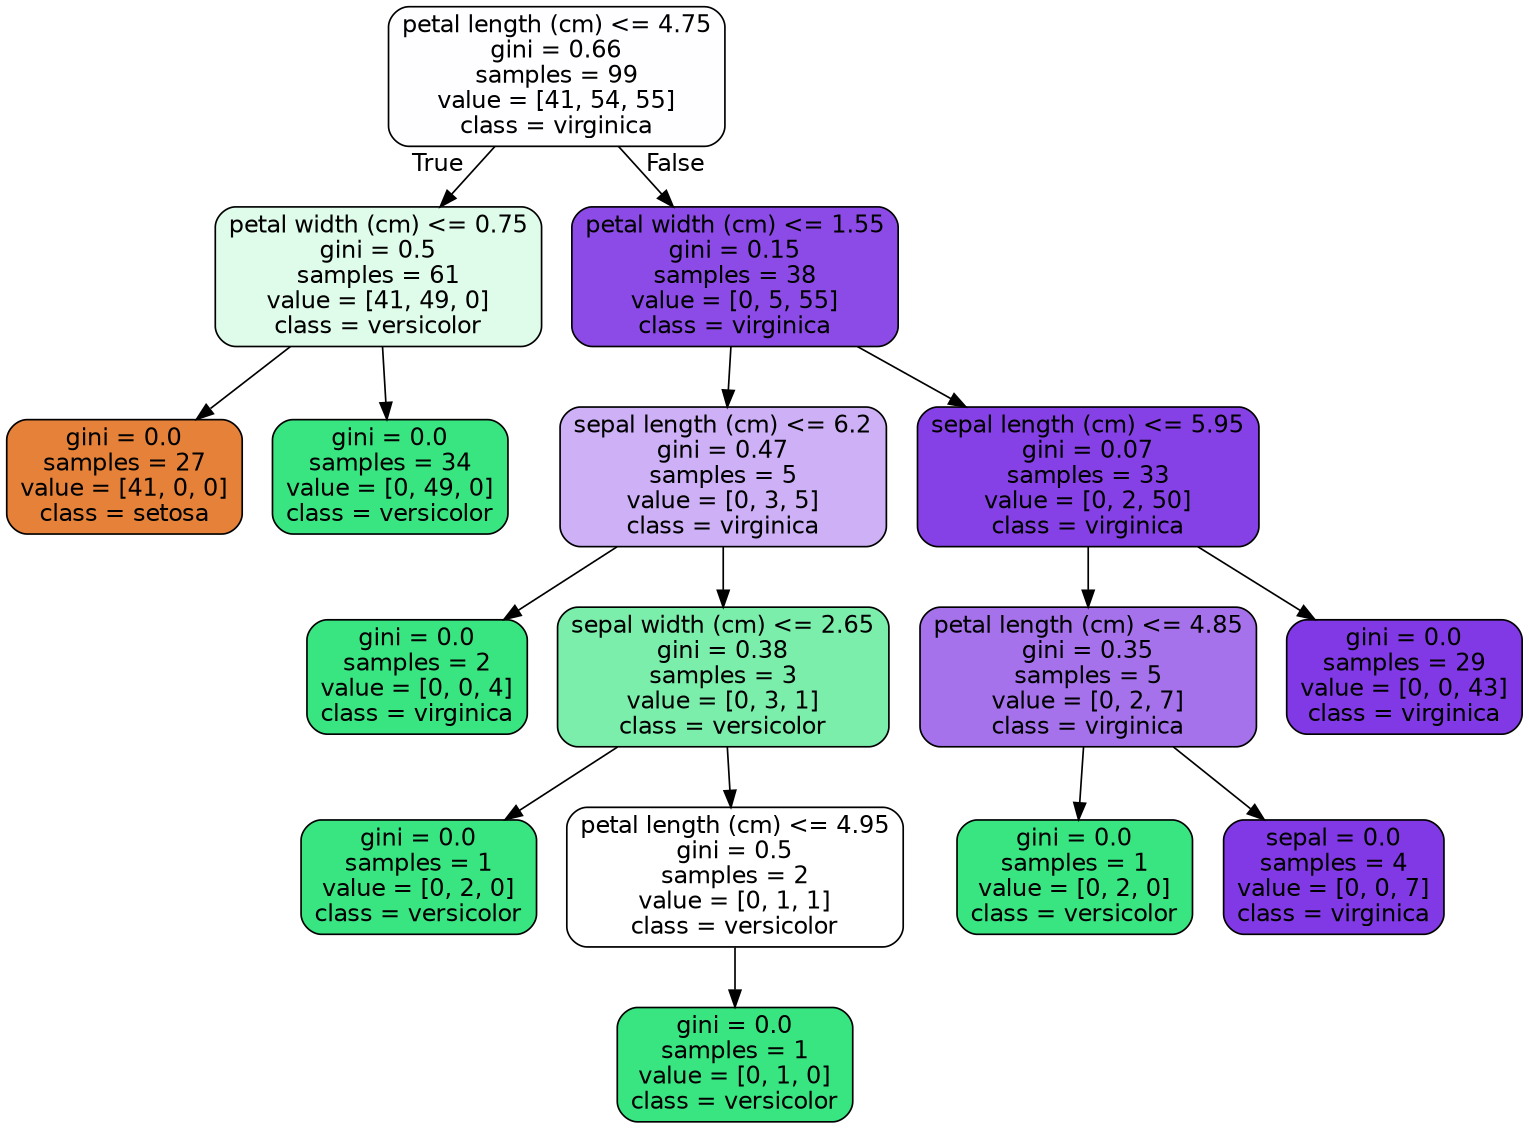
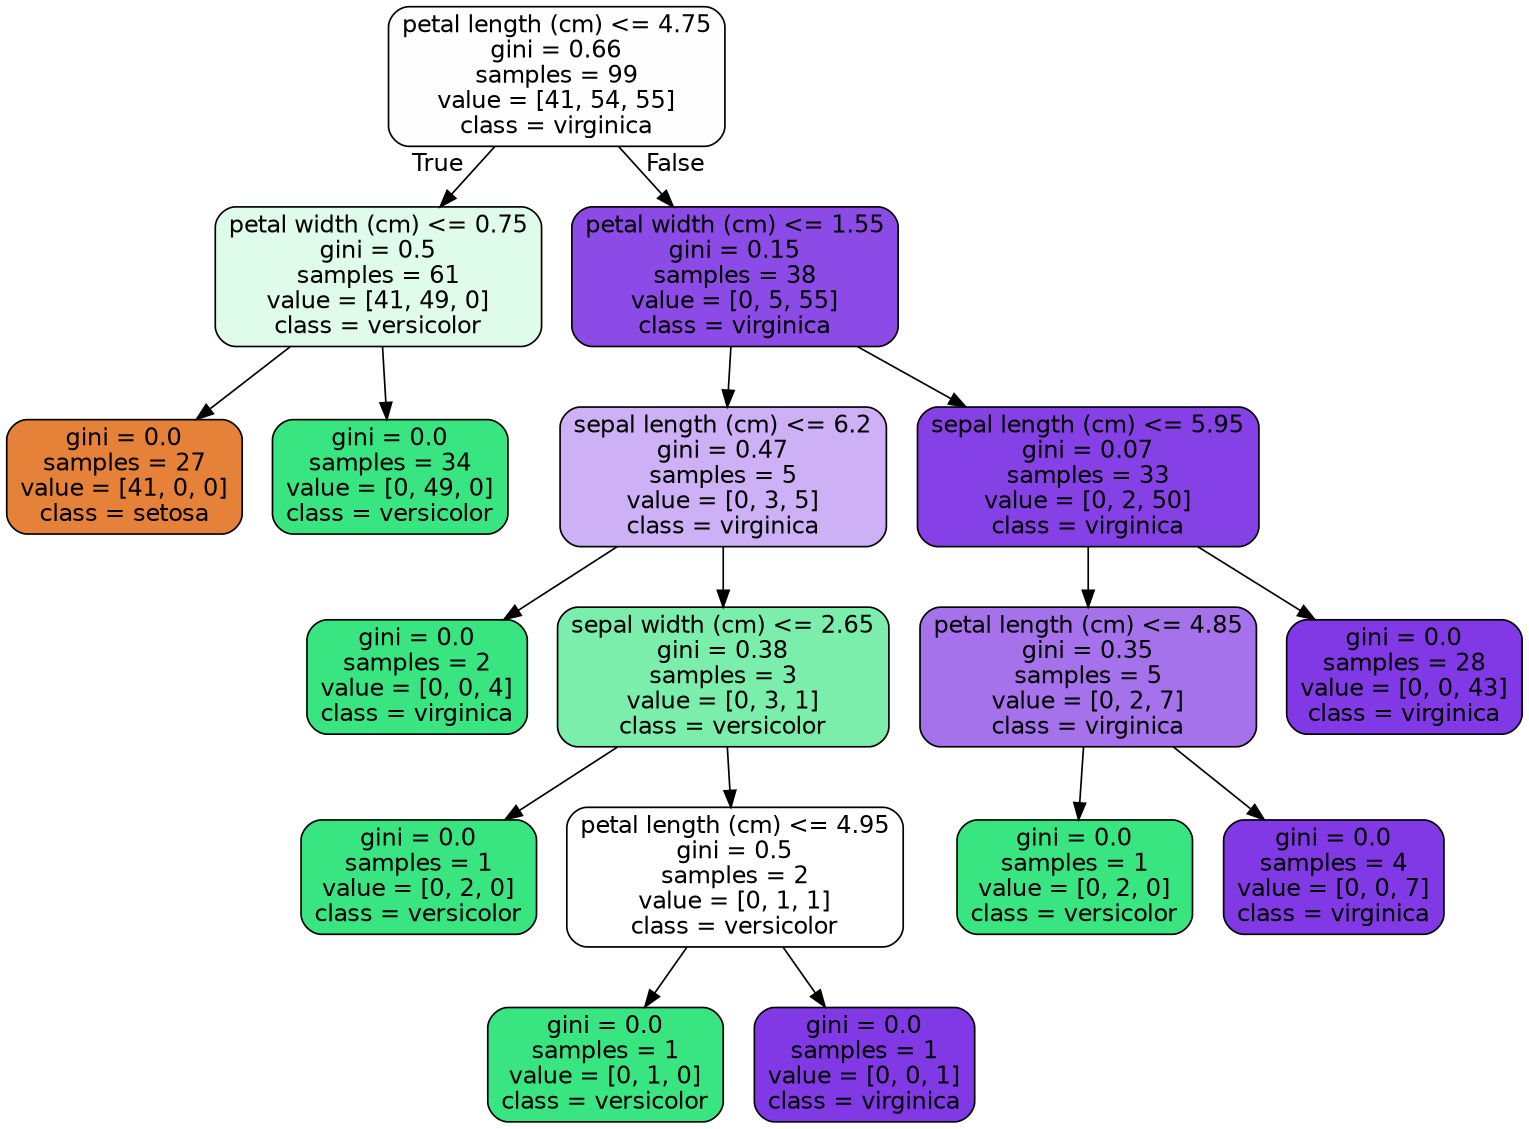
node "gini = 0.0 samples = 29 value = [0, 0, 43] class = virginica": label "gini = 0.0 samples = 29 value = [0, 0, 43] class = virginica" -> "gini = 0.0 samples = 28 value = [0, 0, 43] class = virginica"
node "sepal = 0.0 samples = 4 value = [0, 0, 7] class = virginica": label "sepal = 0.0 samples = 4 value = [0, 0, 7] class = virginica" -> "gini = 0.0 samples = 4 value = [0, 0, 7] class = virginica"
node "gini = 0.0 samples = 1 value = [0, 0, 1] class = virginica": added
